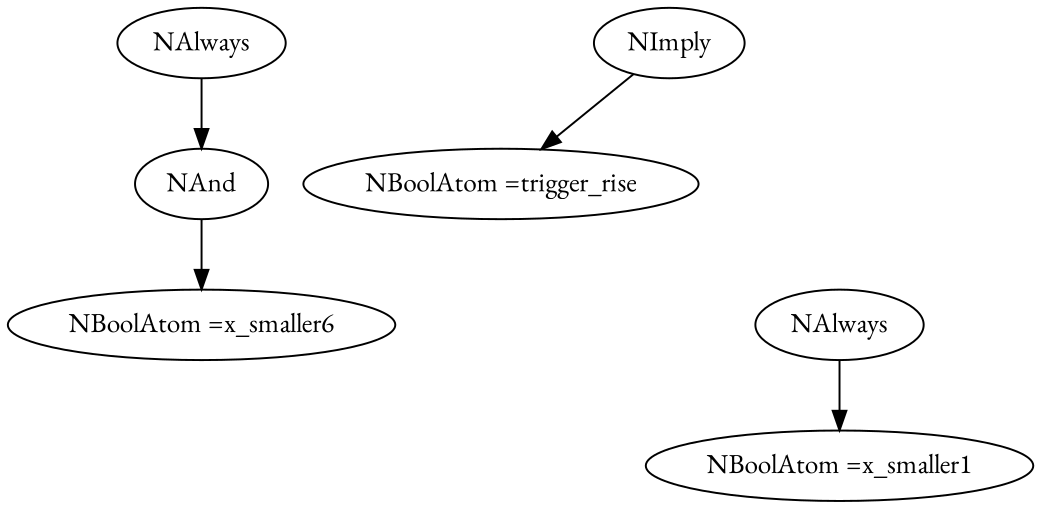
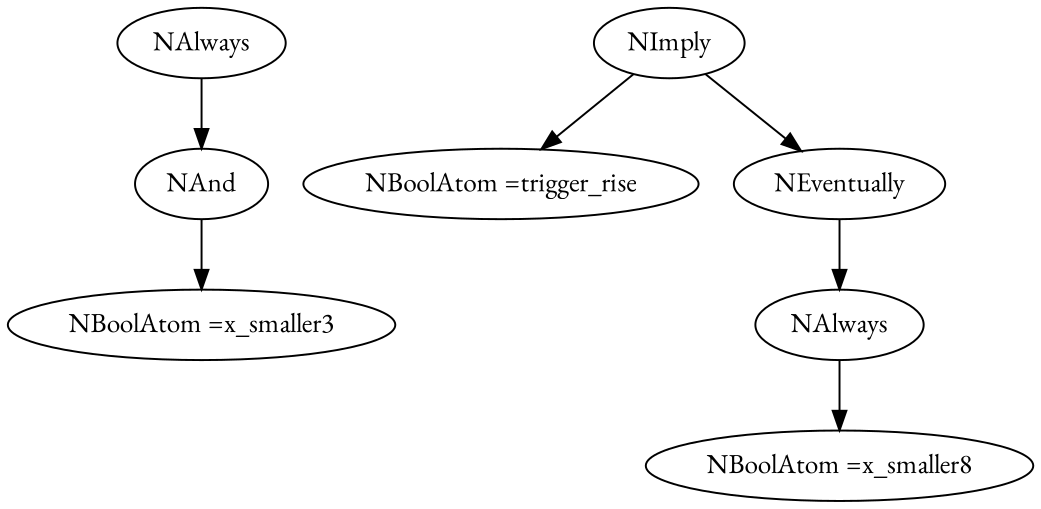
node "NEventually": added
node "NBoolAtom =x_smaller6": label "NBoolAtom =x_smaller6" -> "NBoolAtom =x_smaller3"
node "NBoolAtom =x_smaller1": label "NBoolAtom =x_smaller1" -> "NBoolAtom =x_smaller8"
